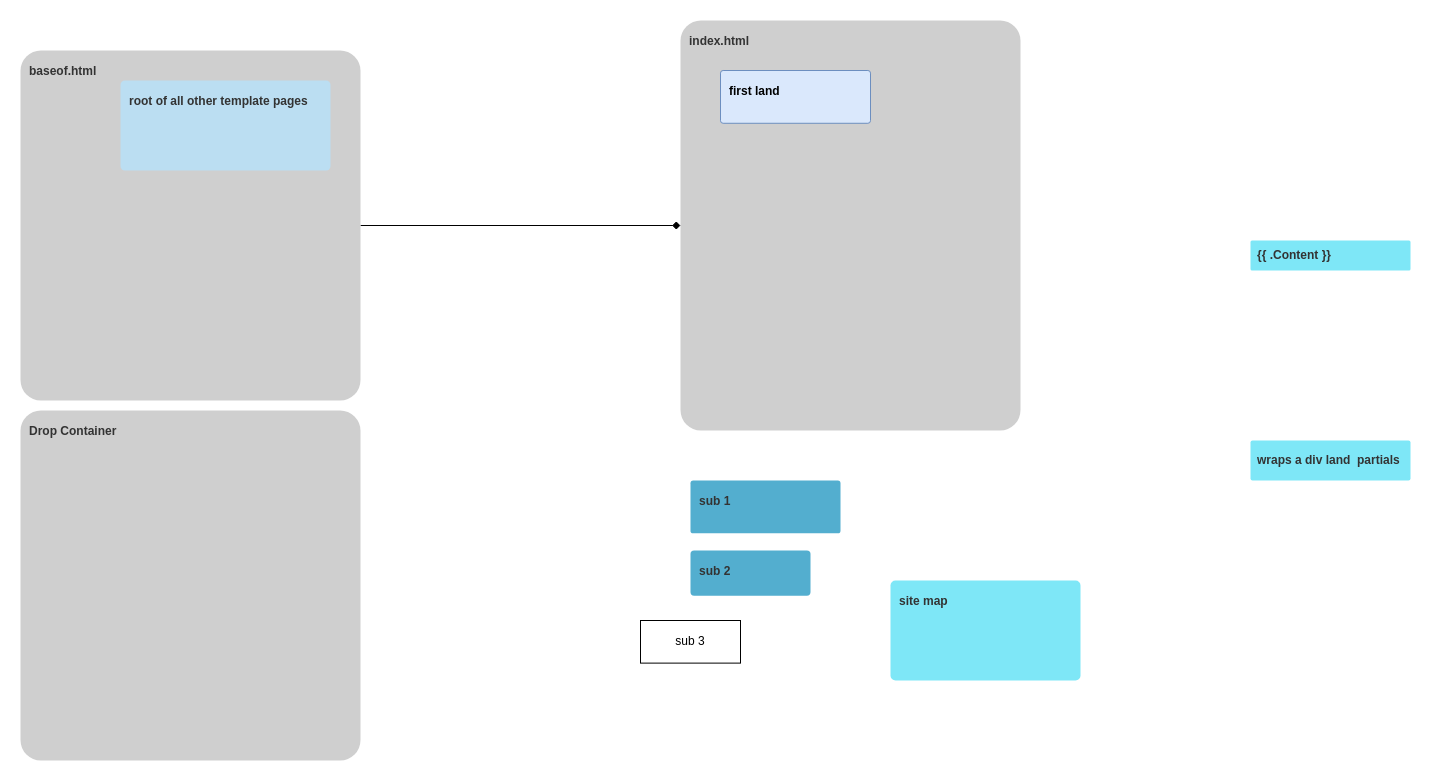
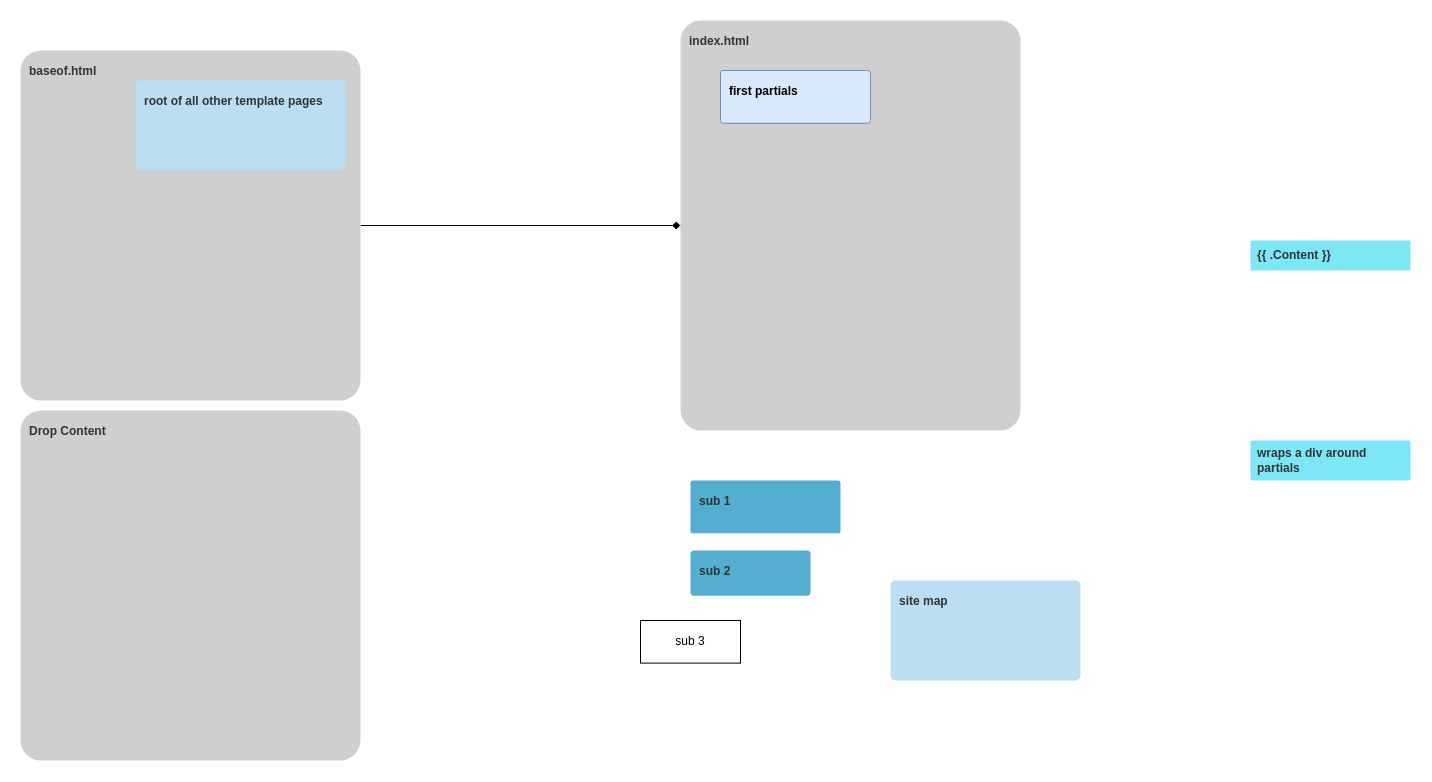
node "first land": label "first land" -> "first partials"
node "root of all other template pages": moved (226, 126) -> (241, 126)
node "Drop Container": label "Drop Container" -> "Drop Content"
node "wraps a div land partials": label "wraps a div land partials" -> "wraps a div around partials"
node "site map": fillcolor #7ee7f7 -> #bbdef2
